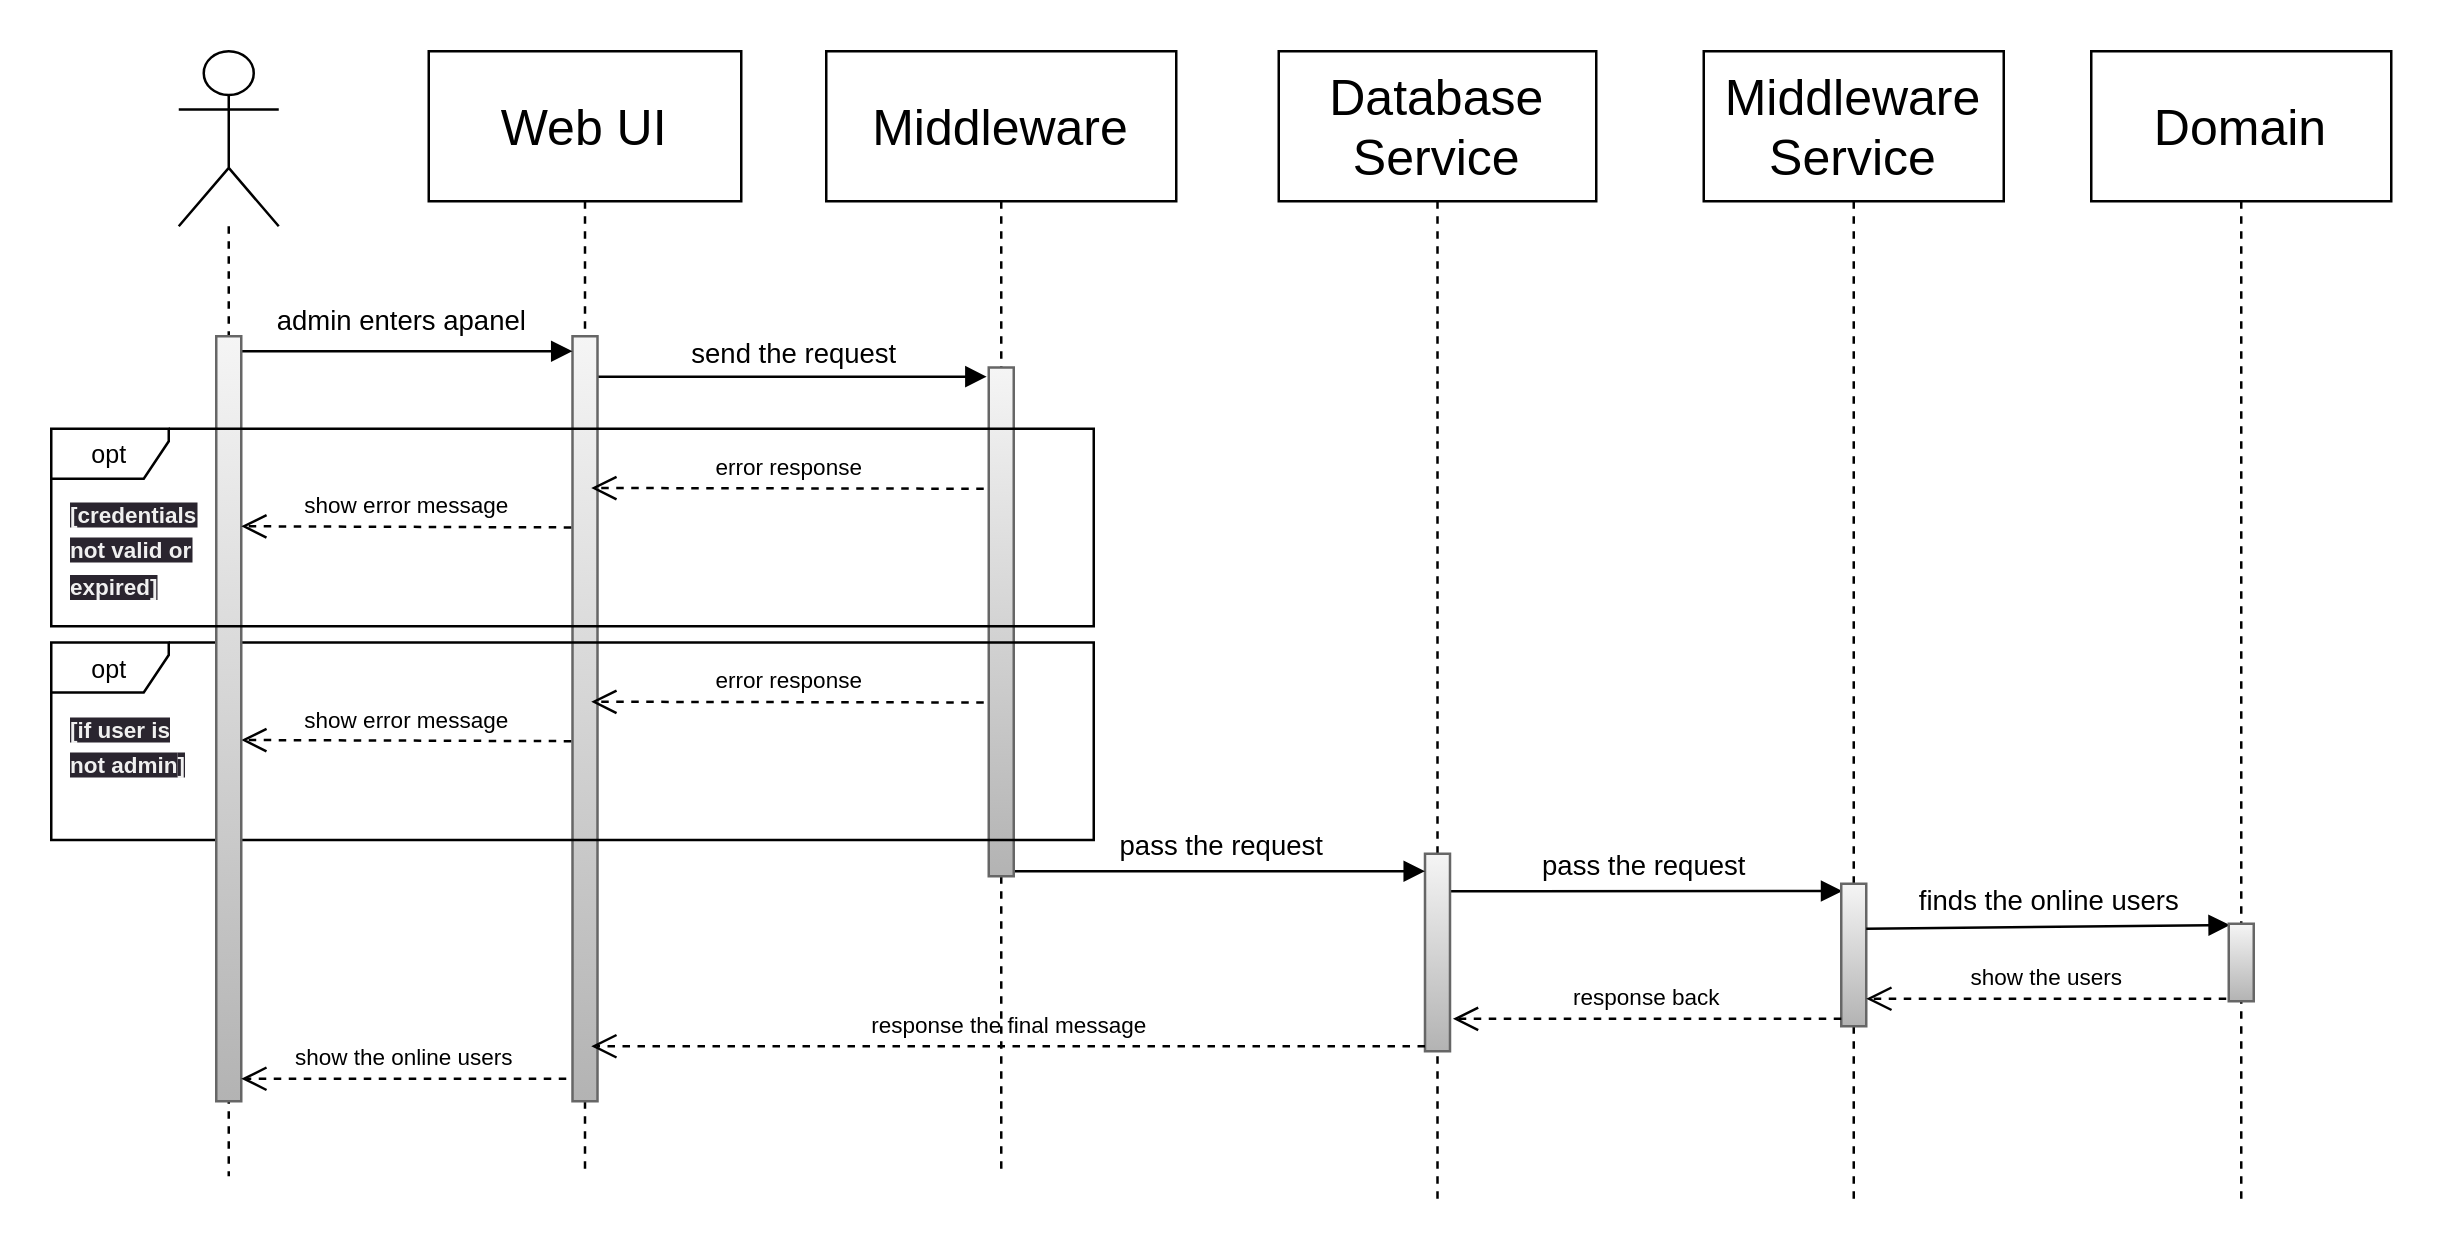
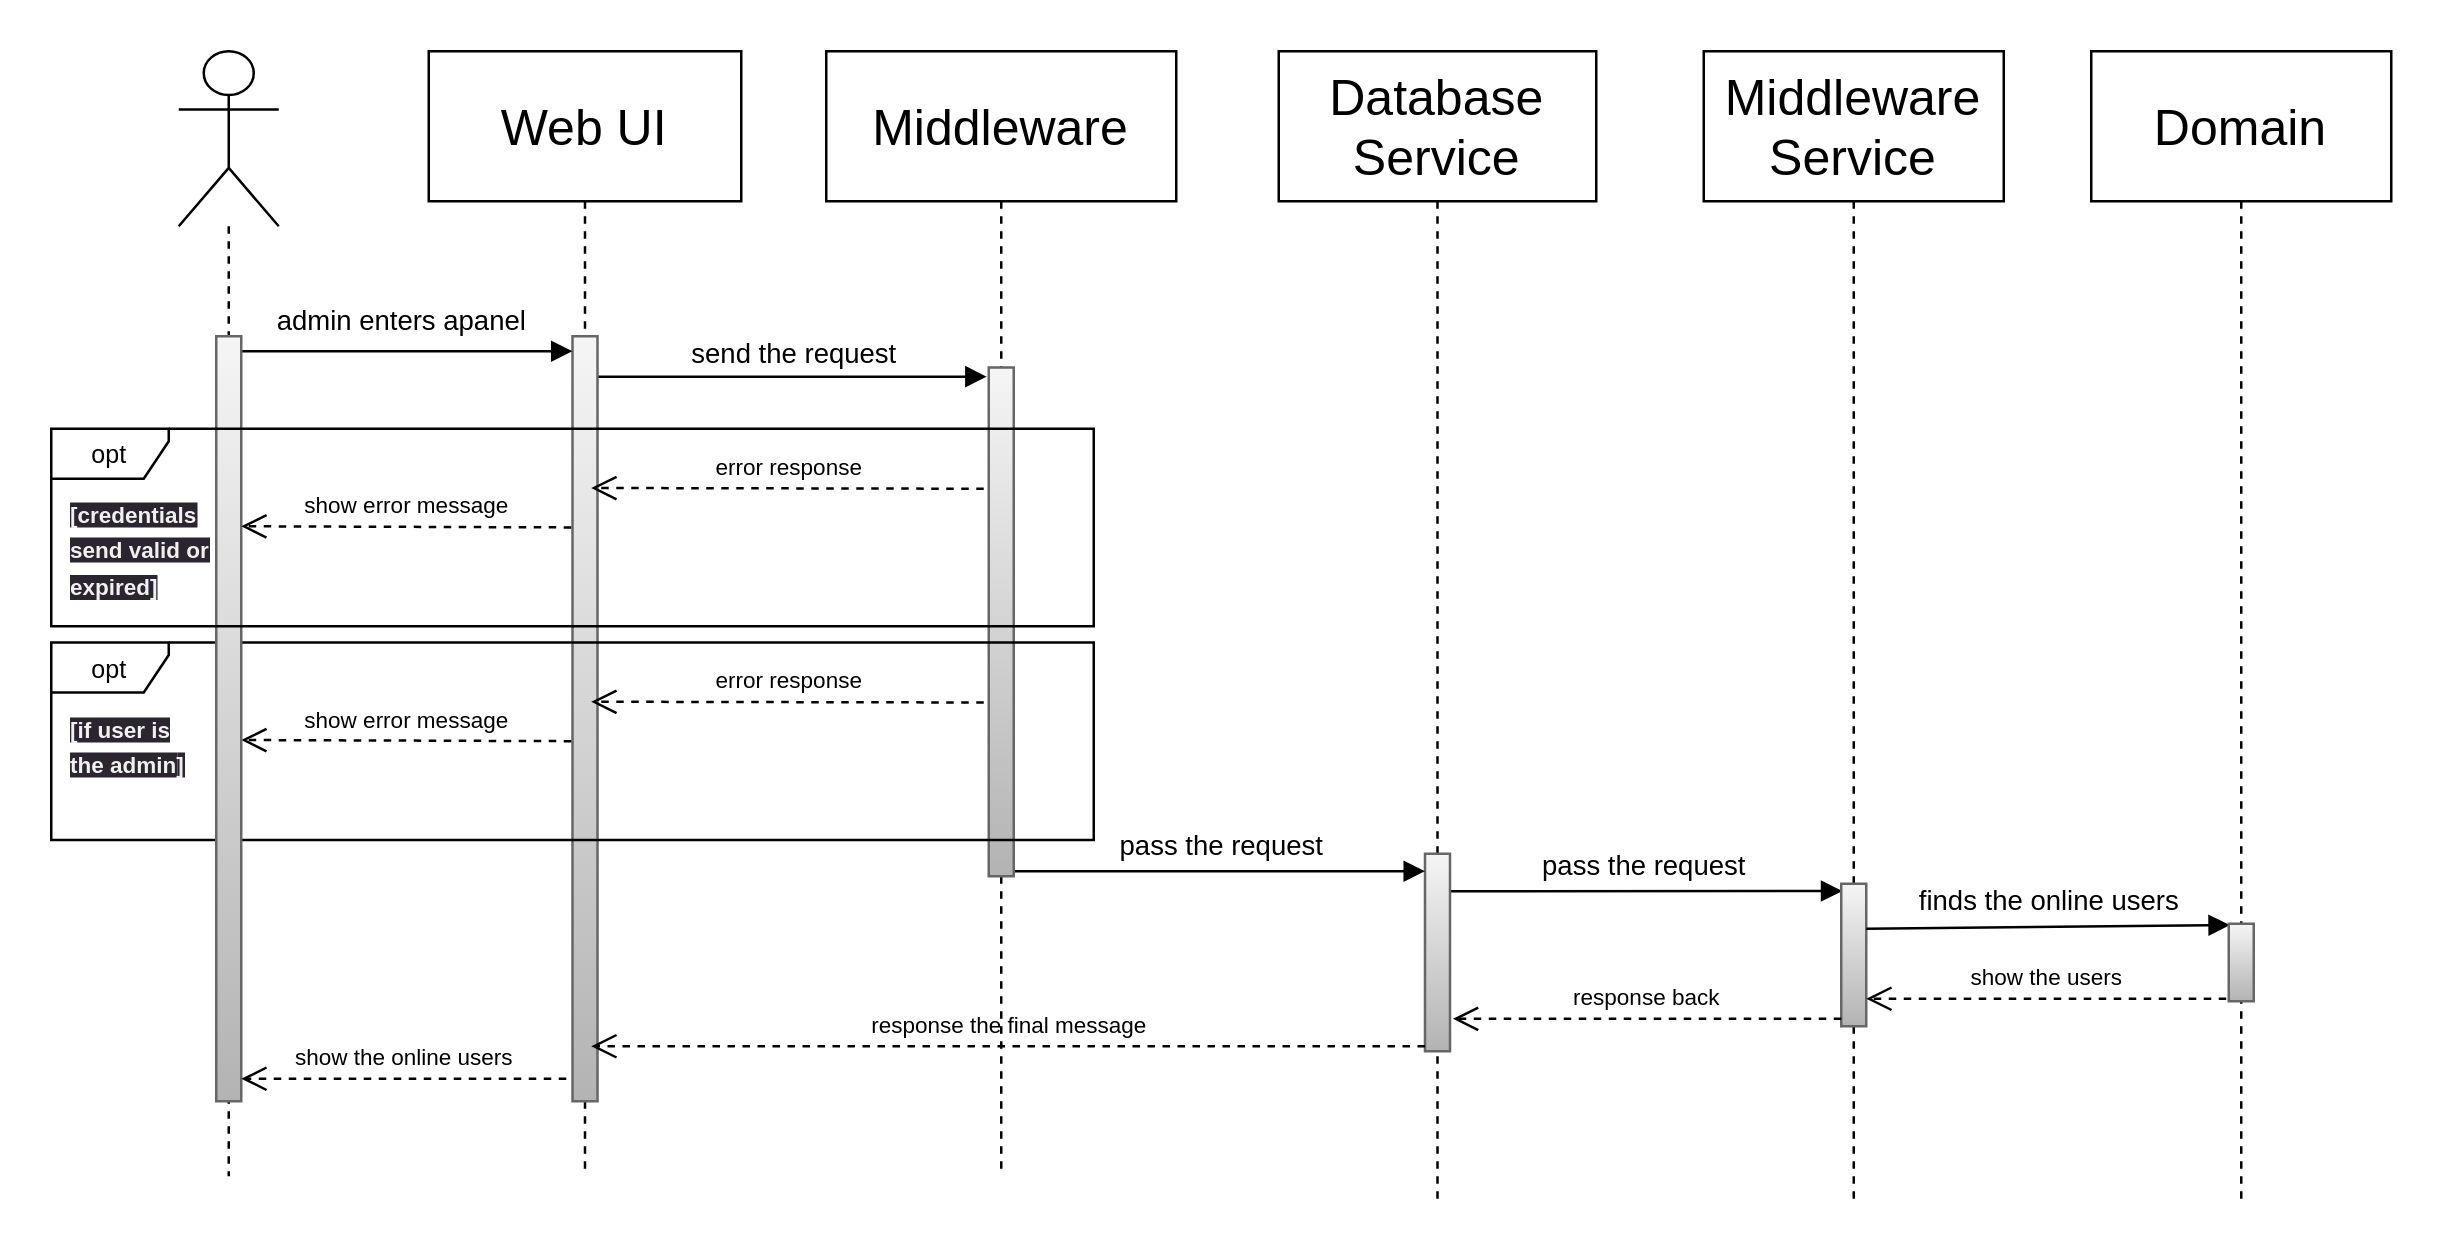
node "[credentials not valid or expired]": label "[credentials not valid or expired]" -> "[credentials send valid or expired]"
node "[if user is not admin]": label "[if user is not admin]" -> "[if user is the admin]"
